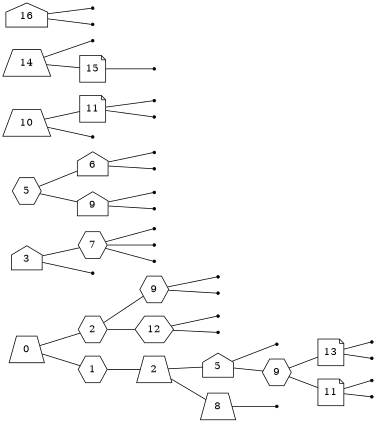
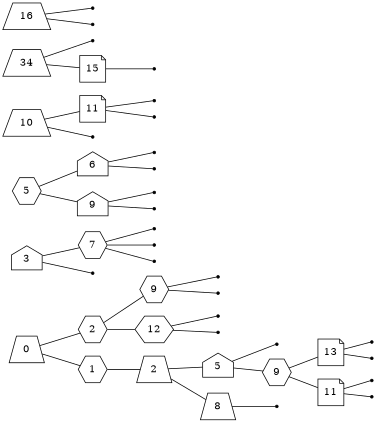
node "16": shape house -> trapezium
node "14": label "14" -> "34"
